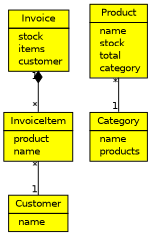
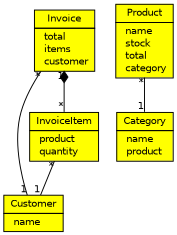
node "Invoice": text "stock" -> "total"
edge "Invoice" -- "Customer": added
node "InvoiceItem": text "name" -> "quantity"
node "Category": text "products" -> "product"
